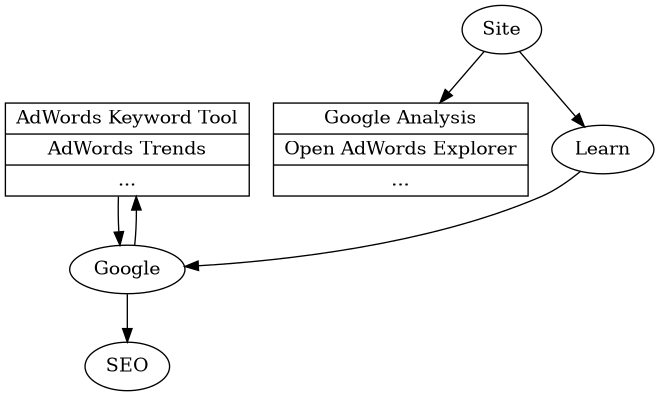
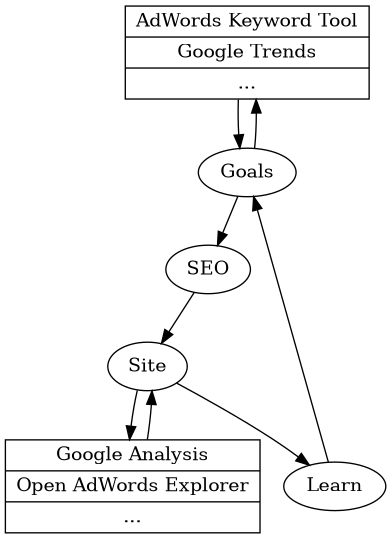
node "AdWords Keyword Tool": text "AdWords Trends" -> "Google Trends"
node "Google": label "Google" -> "Goals"
edge "SEO" -> "Site": added
edge "Google Analysis" -> "Site": added
